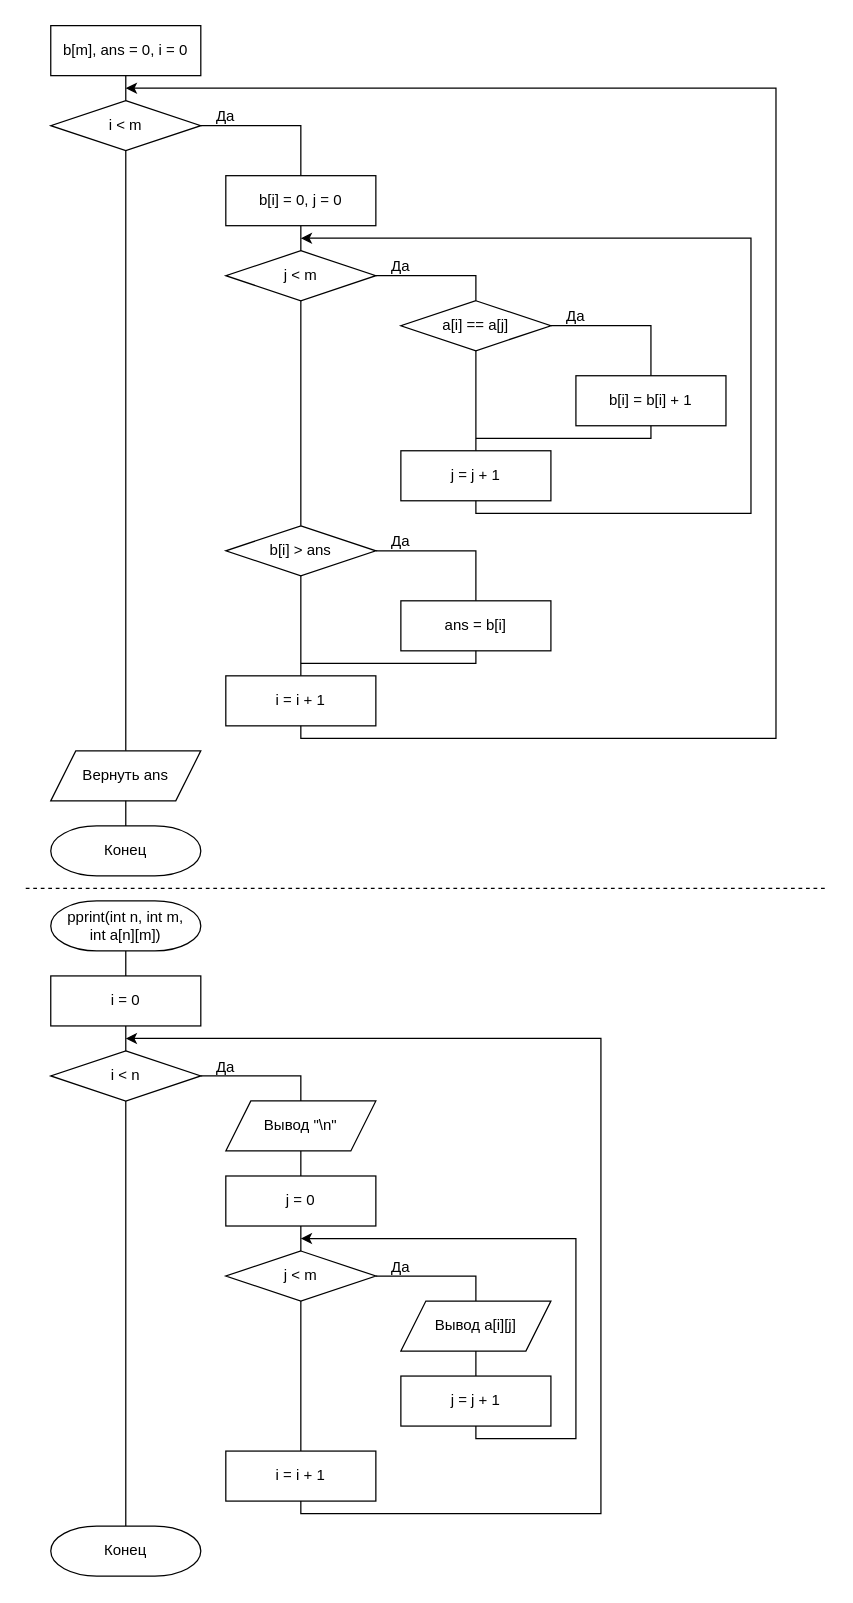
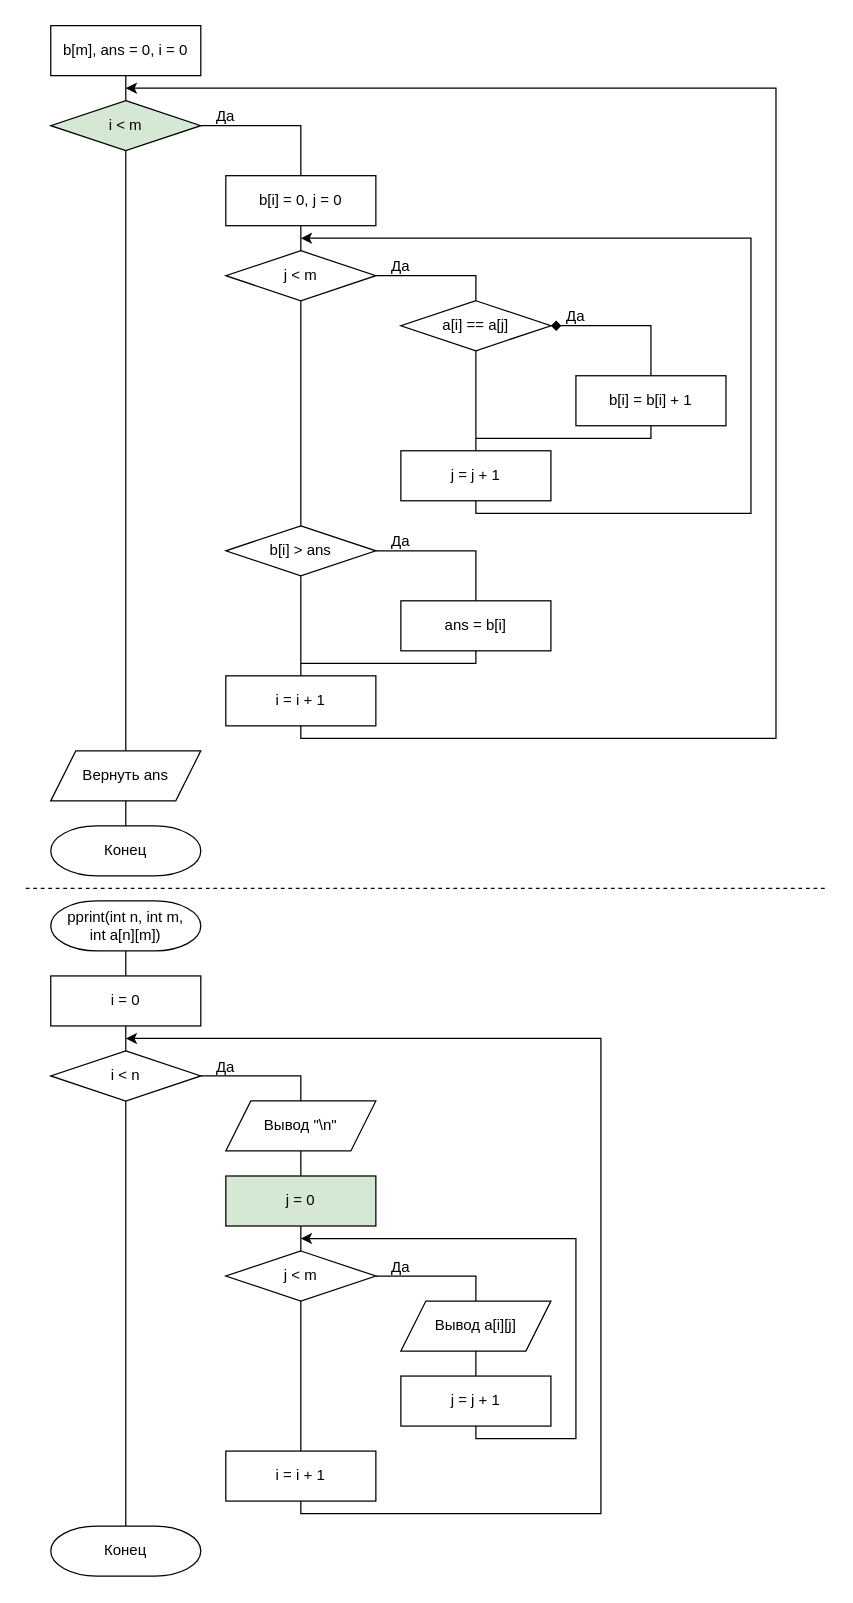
node "i < m": fillcolor #ffffff -> #d5e8d4
edge "a[i] == a[j]" -- "b[i] = b[i] + 1": arrowhead none -> diamond
node "j = 0": fillcolor #ffffff -> #d5e8d4
